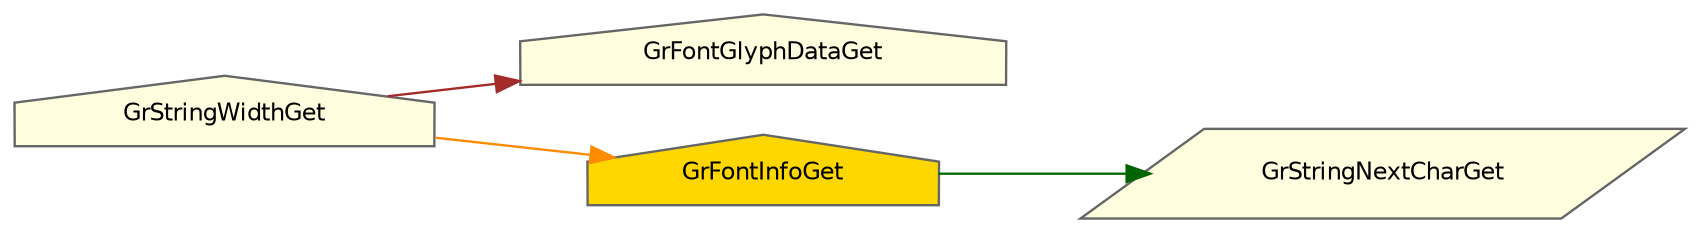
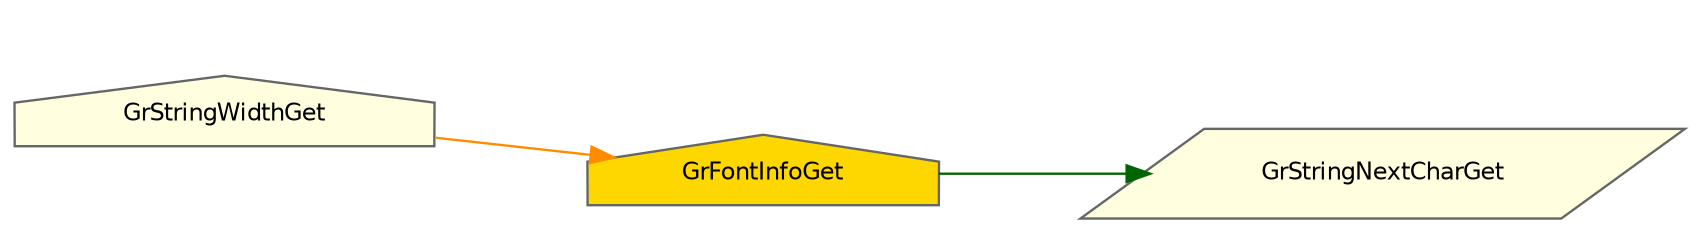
node "GrFontGlyphDataGet": removed
